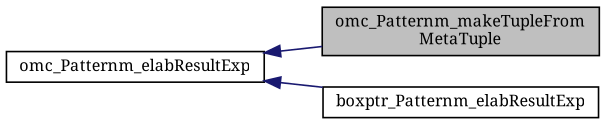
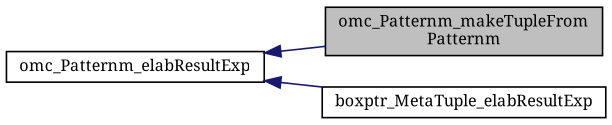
node "omc_Patternm_makeTupleFrom MetaTuple": label "omc_Patternm_makeTupleFrom MetaTuple" -> "omc_Patternm_makeTupleFrom Patternm"
node "boxptr_Patternm_elabResultExp": label "boxptr_Patternm_elabResultExp" -> "boxptr_MetaTuple_elabResultExp"
